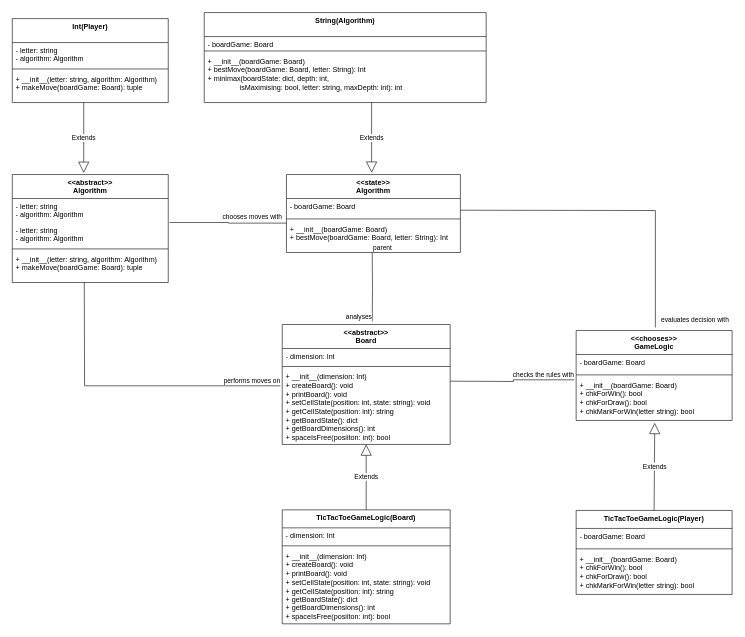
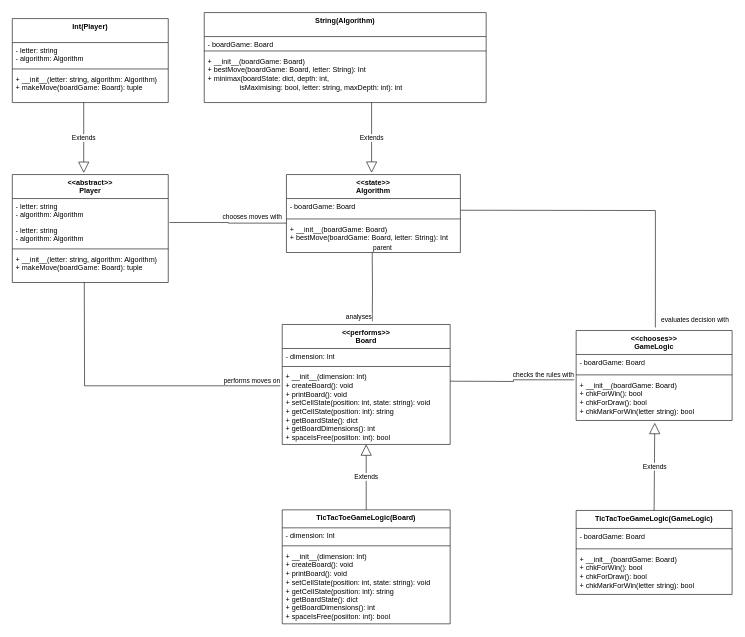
node "<<abstract>> Algorithm": label "<<abstract>> Algorithm" -> "<<abstract>> Player"
node "<<abstract>> Board": label "<<abstract>> Board" -> "<<performs>> Board"
node "TicTacToeGameLogic(Player)": label "TicTacToeGameLogic(Player)" -> "TicTacToeGameLogic(GameLogic)"
